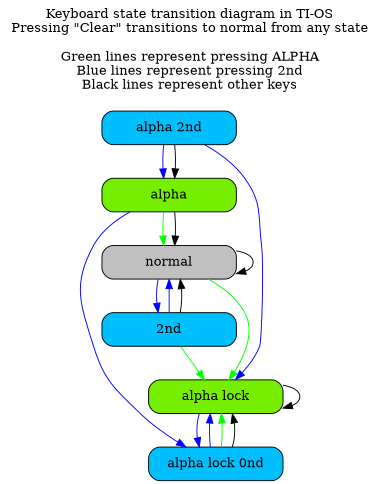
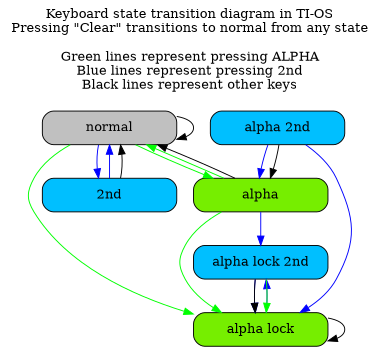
edge "normal" -> "alpha": added
edge "2nd" -> "alpha lock": now "alpha" -> "alpha lock"
node "alpha lock 0nd": label "alpha lock 0nd" -> "alpha lock 2nd"
